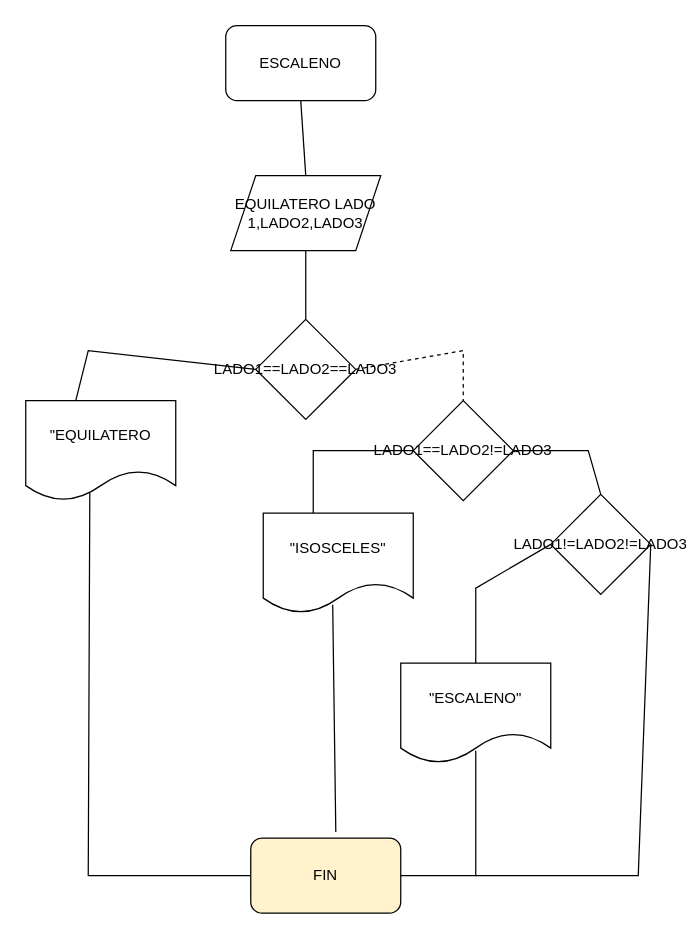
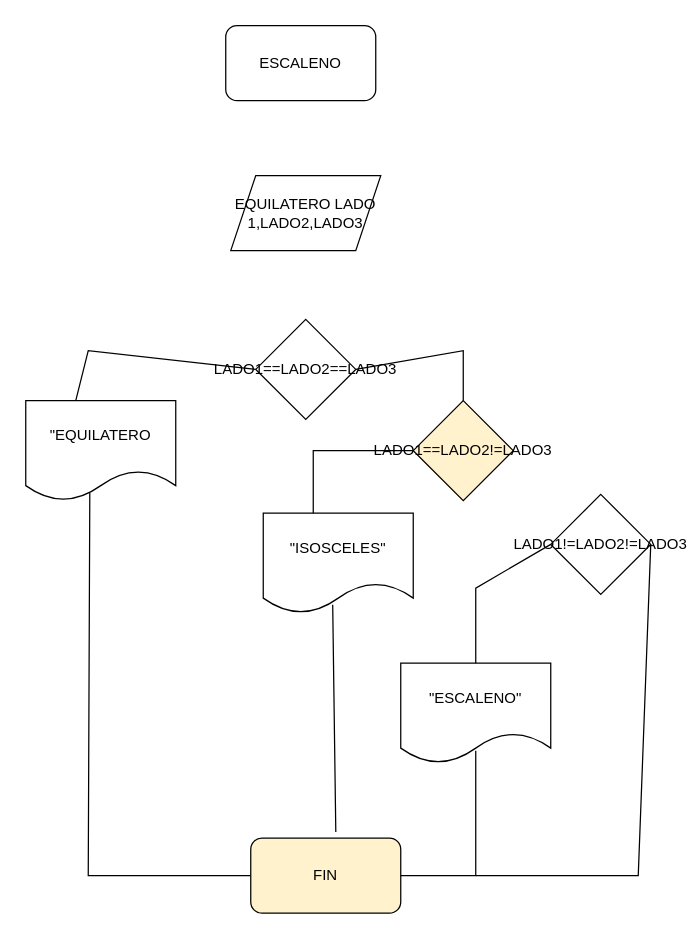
edge "ESCALENO" -- "EQUILATERO LADO 1,LADO2,LADO3": removed
edge "EQUILATERO LADO 1,LADO2,LADO3" -- "LADO1==LADO2==LADO3": removed
edge "LADO1==LADO2==LADO3" -- "LADO1==LADO2!=LADO3": style dashed -> solid
node "LADO1==LADO2!=LADO3": fillcolor #ffffff -> #fff2cc
edge "LADO1==LADO2!=LADO3" -- "LADO1!=LADO2!=LADO3": removed
